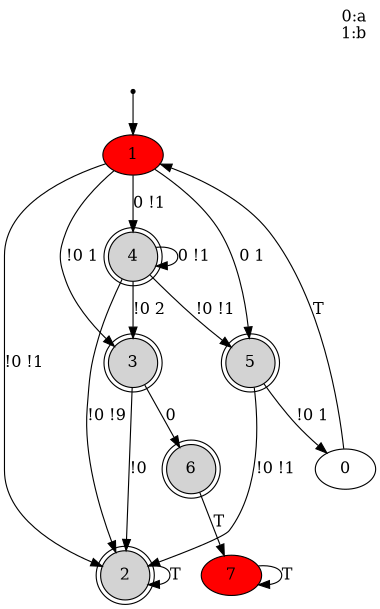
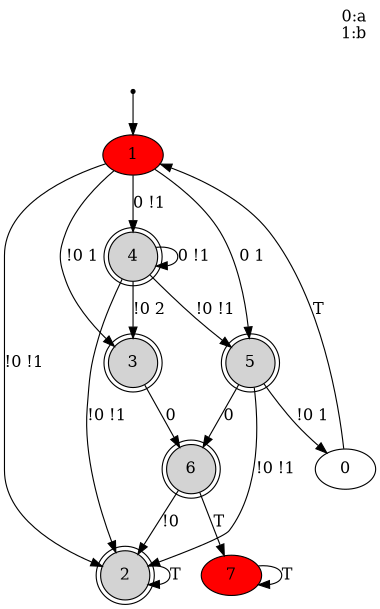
edge "5" -> "6": added, label "0"
edge "4" -> "2": label "!0 !9" -> "!0 !1"
edge "3" -> "2": now "6" -> "2"
